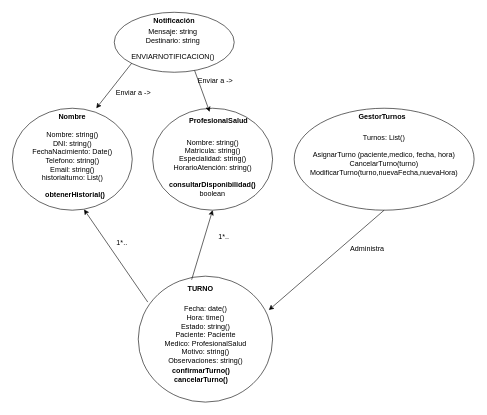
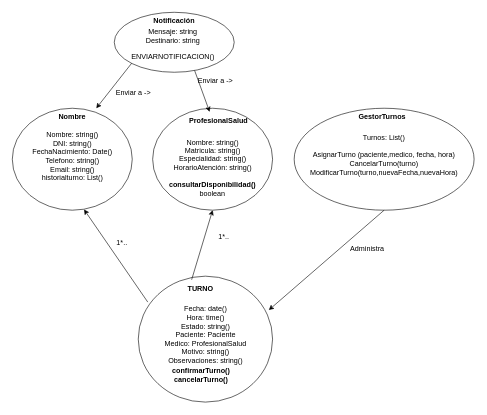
node "obtenerHistorial()": removed
